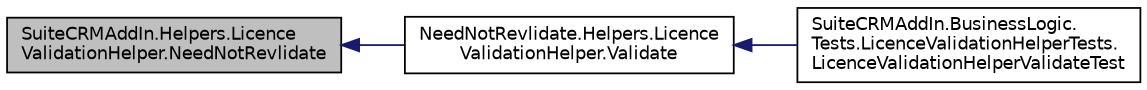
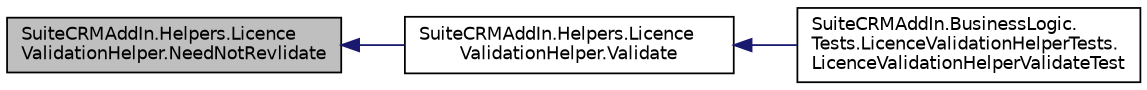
node "NeedNotRevlidate.Helpers.Licence ValidationHelper.Validate": label "NeedNotRevlidate.Helpers.Licence ValidationHelper.Validate" -> "SuiteCRMAddIn.Helpers.Licence ValidationHelper.Validate"
